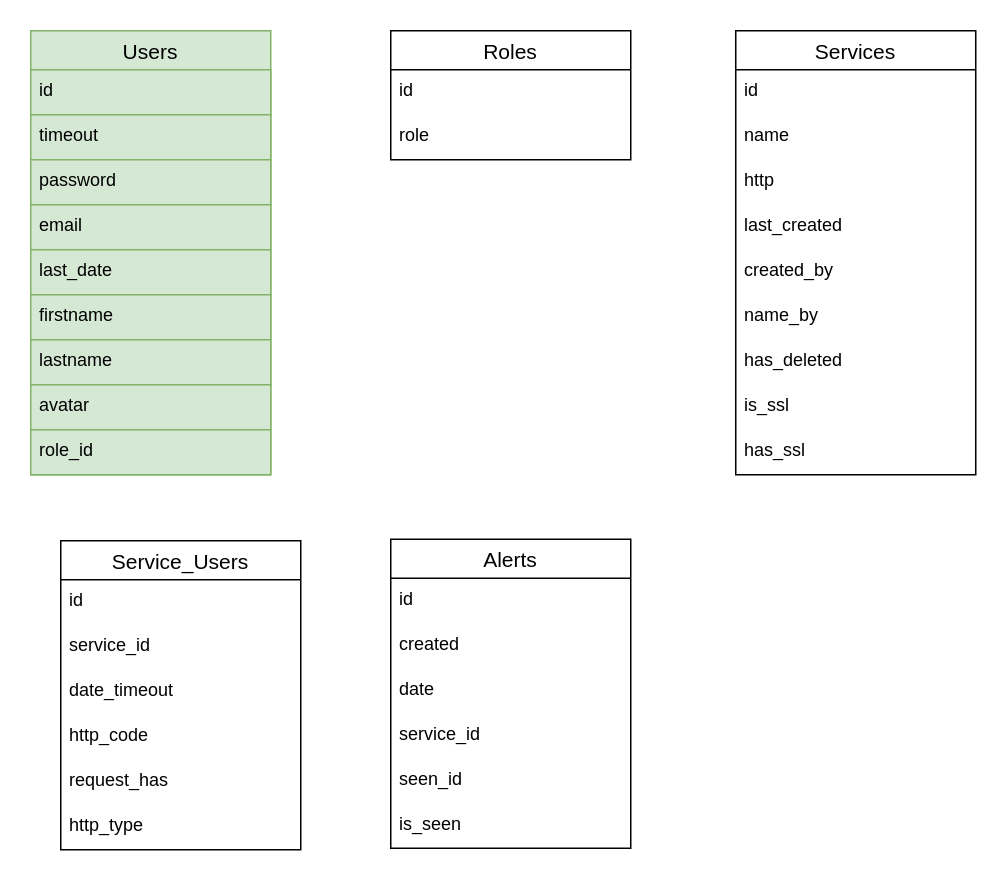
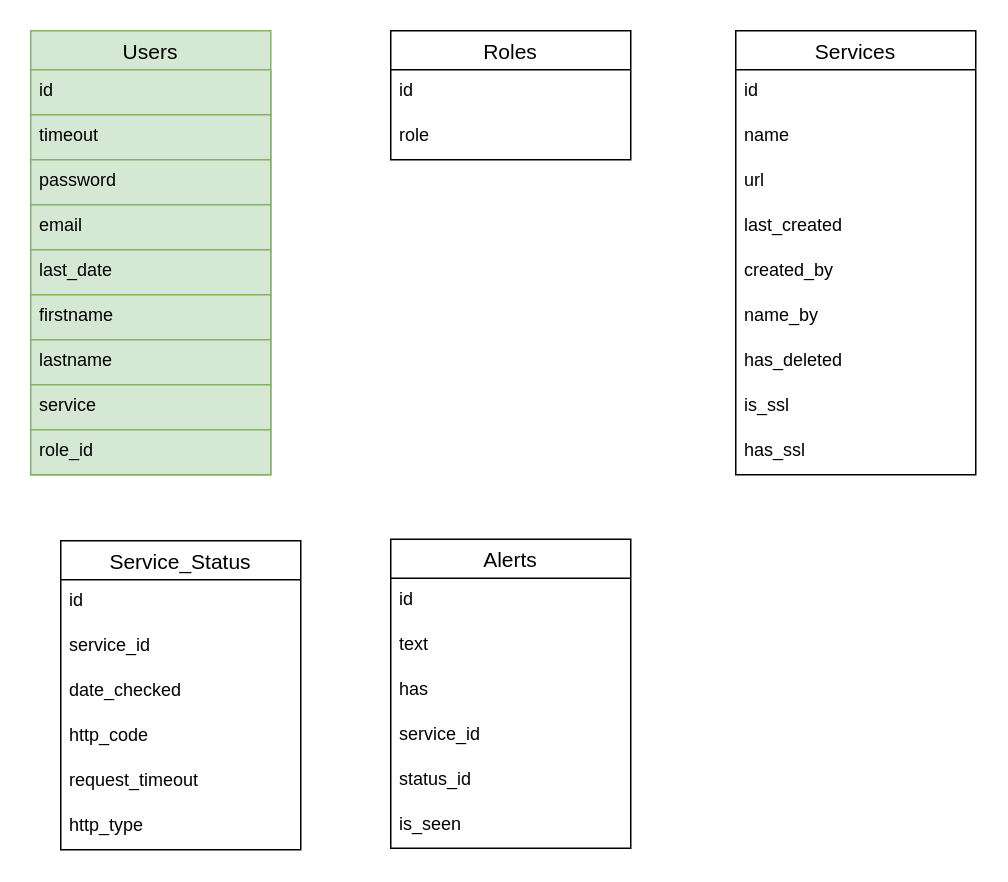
node "http": label "http" -> "url"
node "avatar": label "avatar" -> "service"
node "Service_Users": label "Service_Users" -> "Service_Status"
node "created": label "created" -> "text"
node "date": label "date" -> "has"
node "date_timeout": label "date_timeout" -> "date_checked"
node "seen_id": label "seen_id" -> "status_id"
node "request_has": label "request_has" -> "request_timeout"
